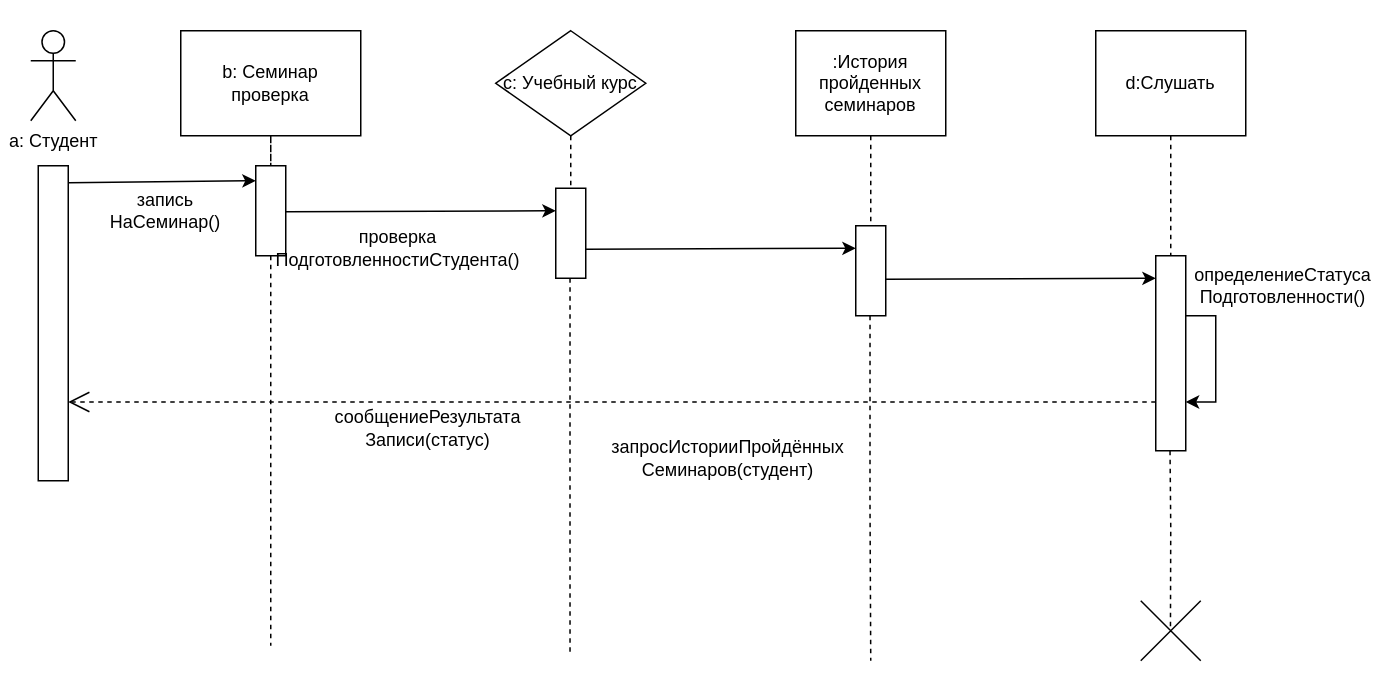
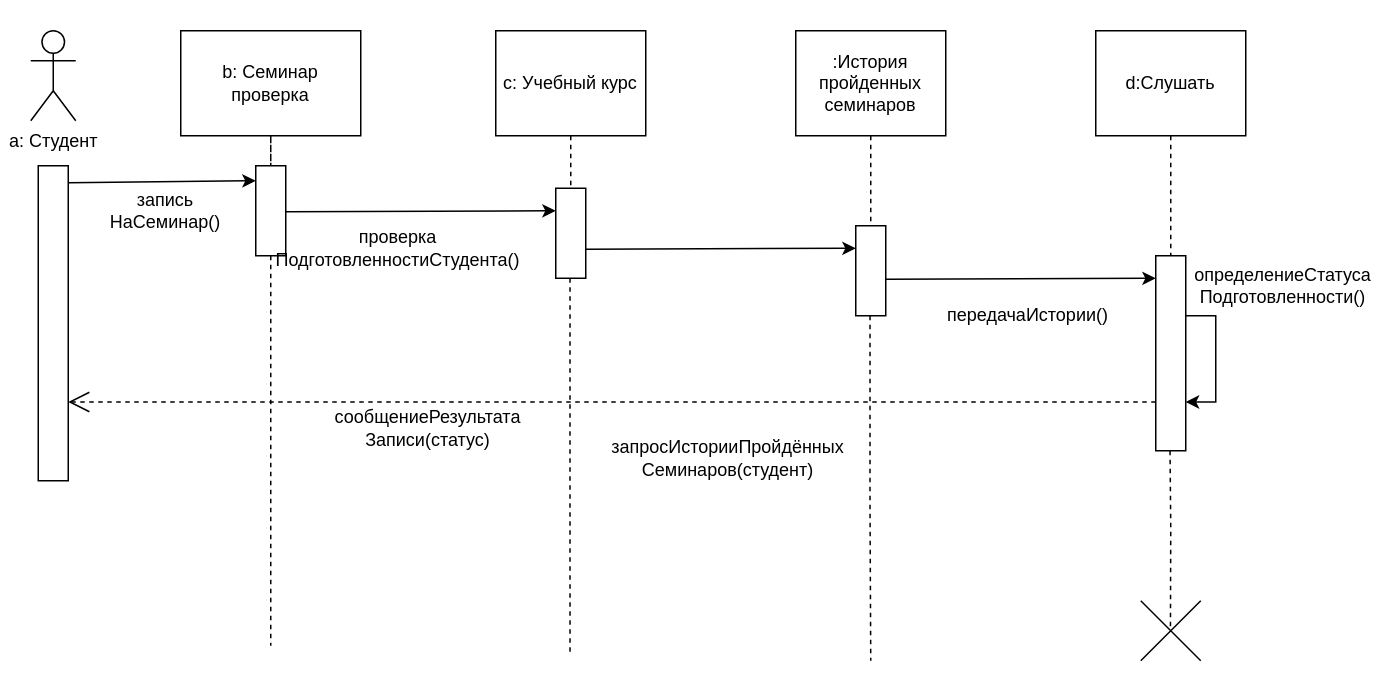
node "c: Учебный курс": shape diamond -> rectangle
node "передачаИстории()": added
